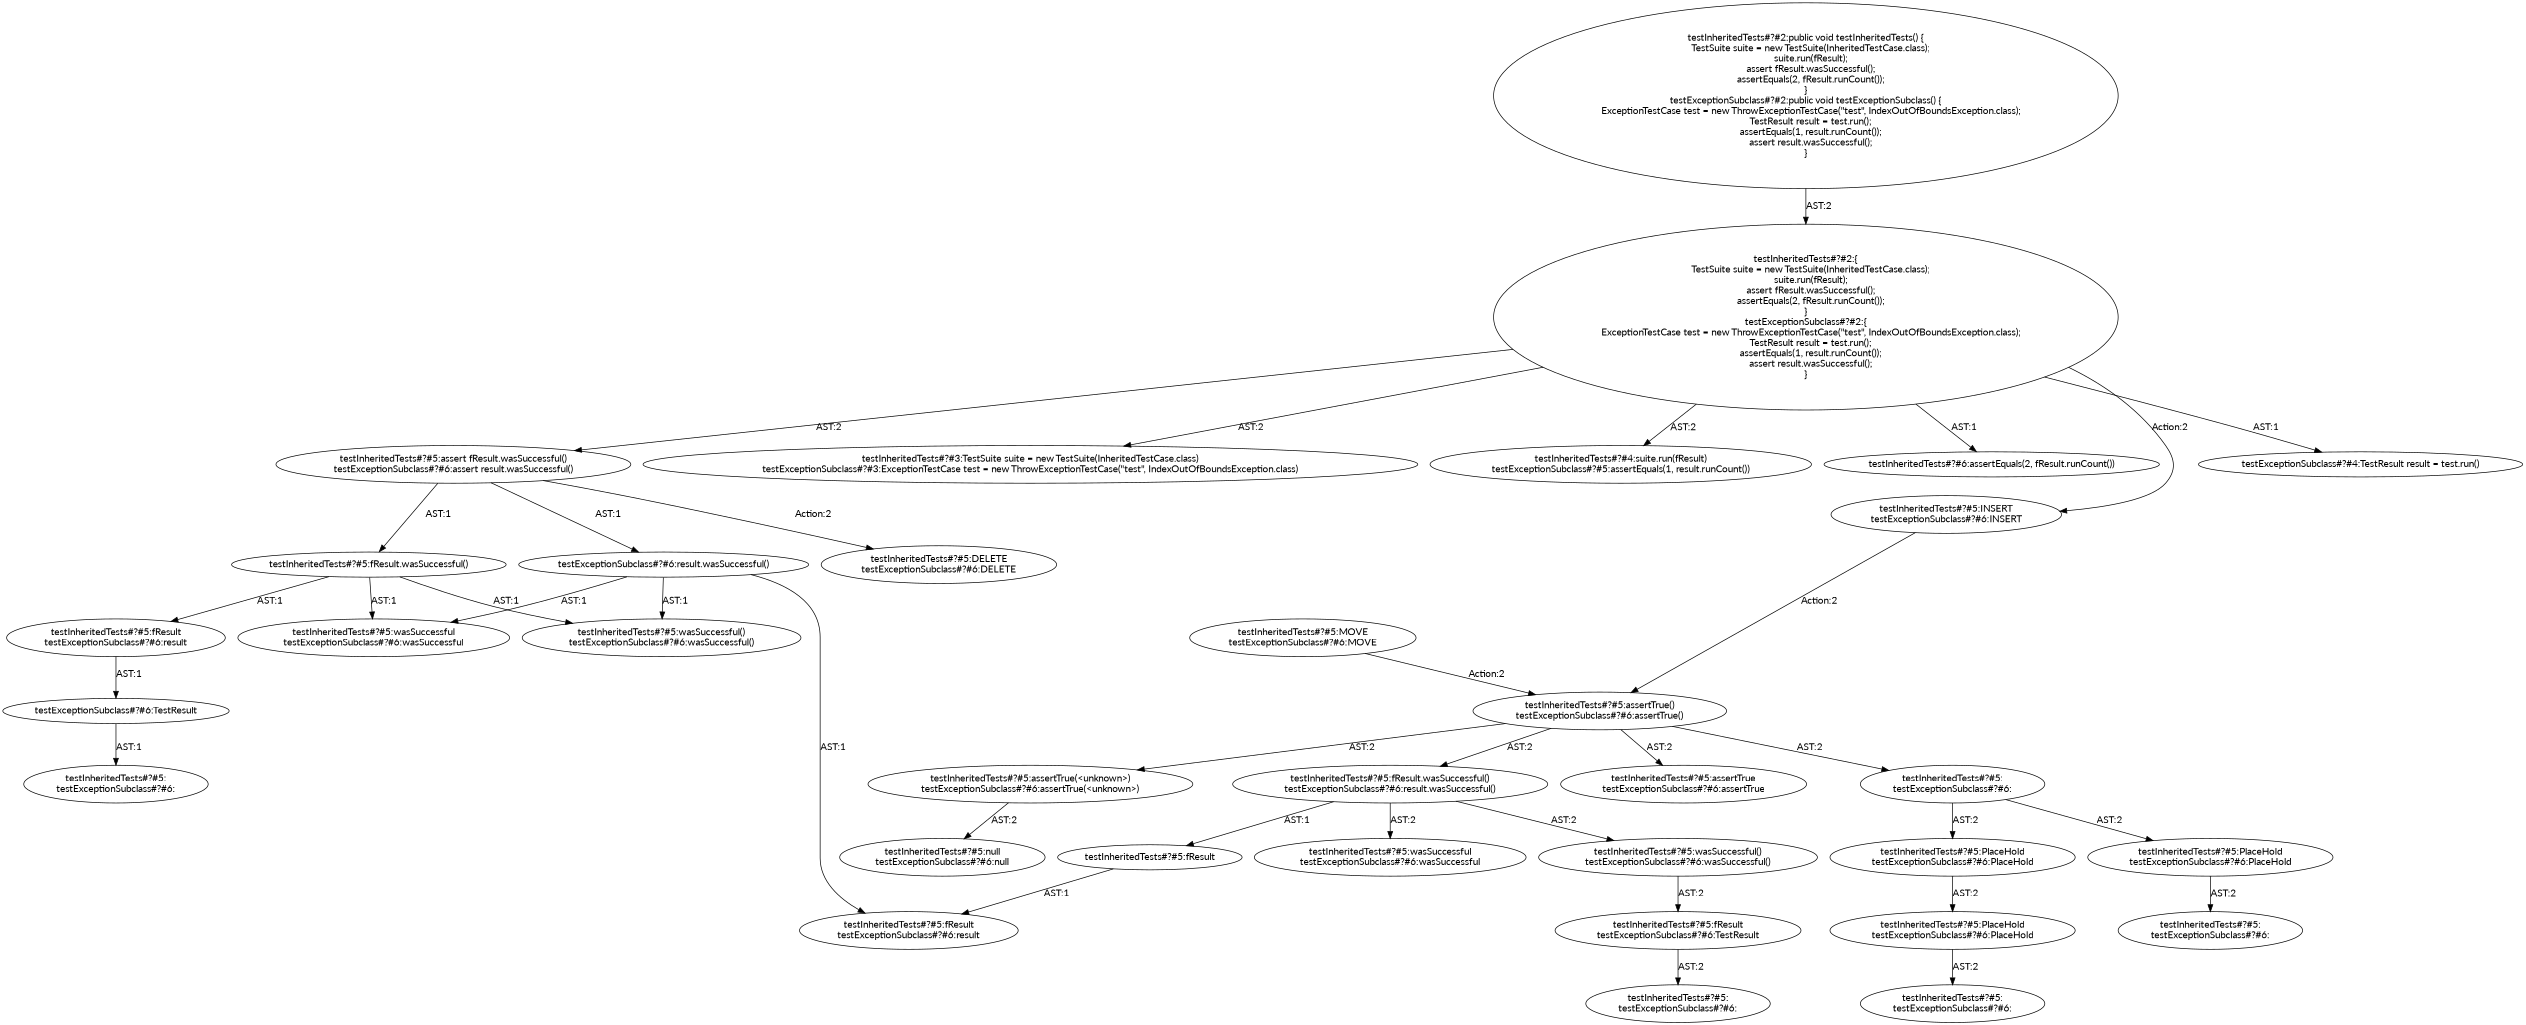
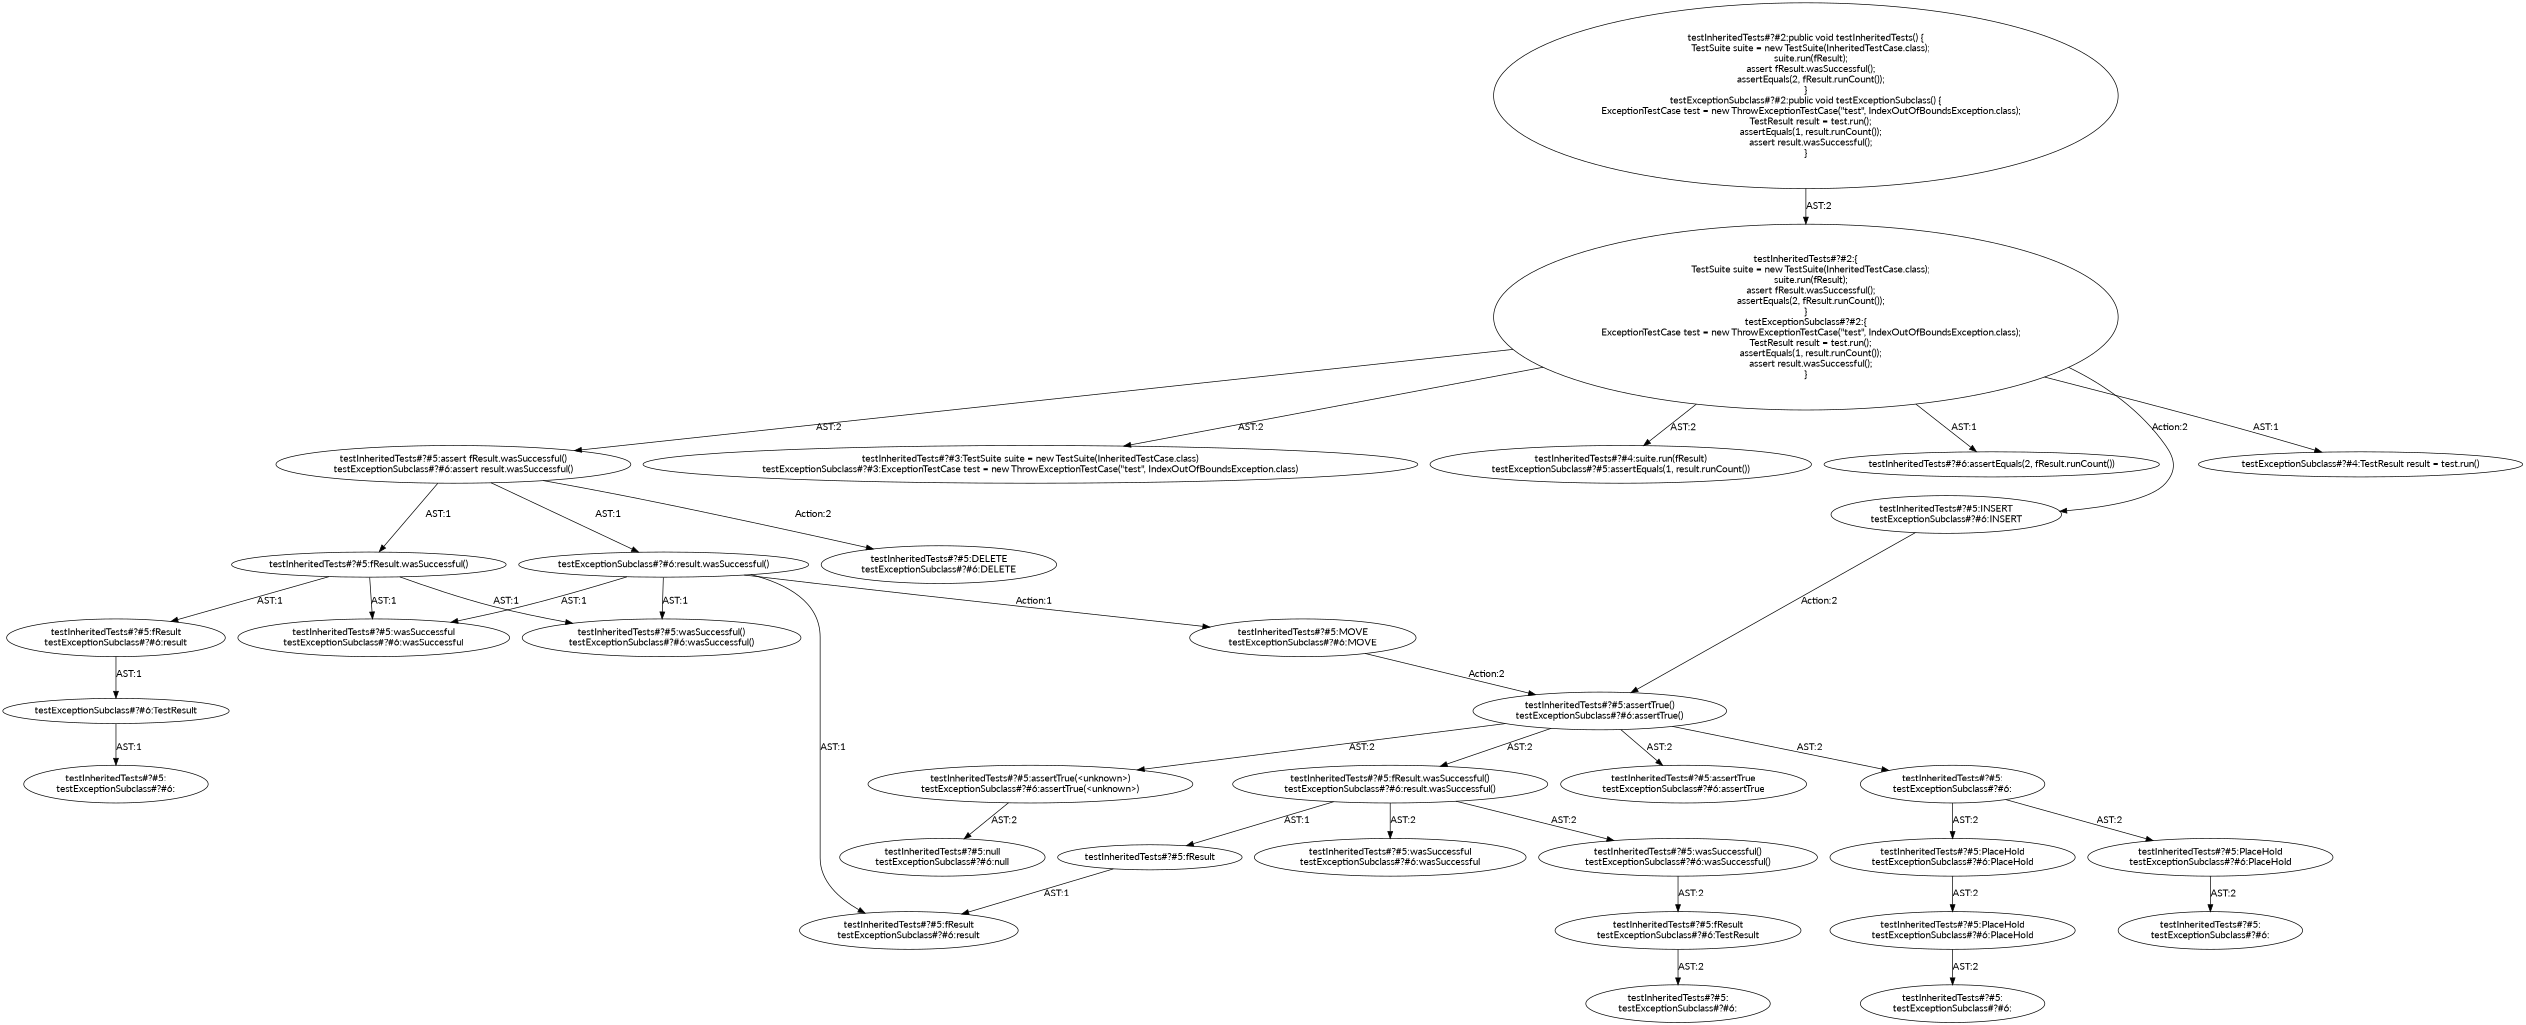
edge "testExceptionSubclass#?#6:result.wasSuccessful()" -> "testInheritedTests#?#5:MOVE testExceptionSubclass#?#6:MOVE": added, label "Action:1"
